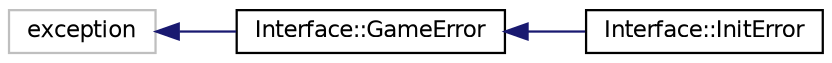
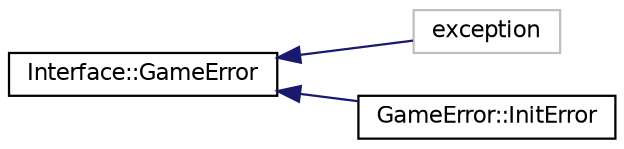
edge "Interface::GameError" -> "exception": reversed
node "Interface::InitError": label "Interface::InitError" -> "GameError::InitError"
